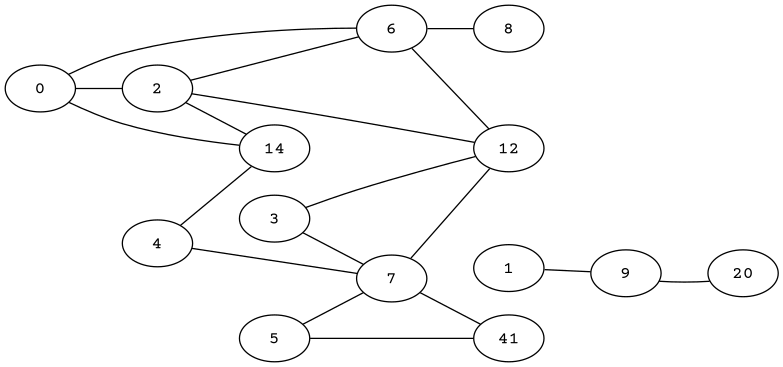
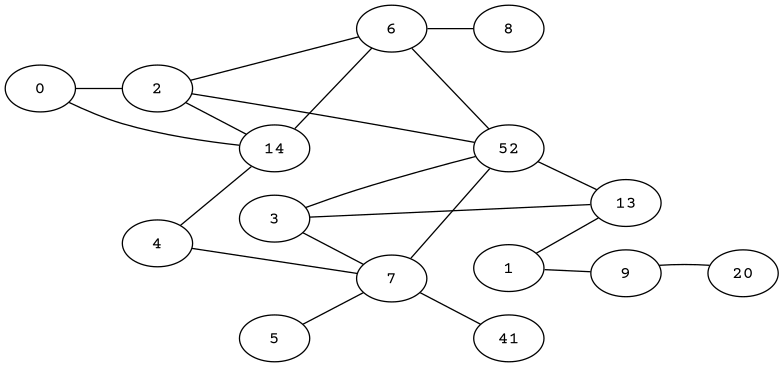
edge "0" -> "6": now "14" -> "6"
node "12": label "12" -> "52"
node "13": added
edge "9" -> "20": reversed
edge "5" -> "41": removed
